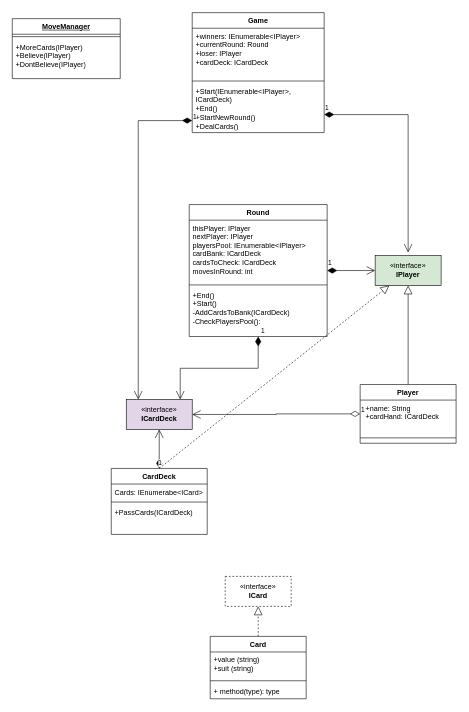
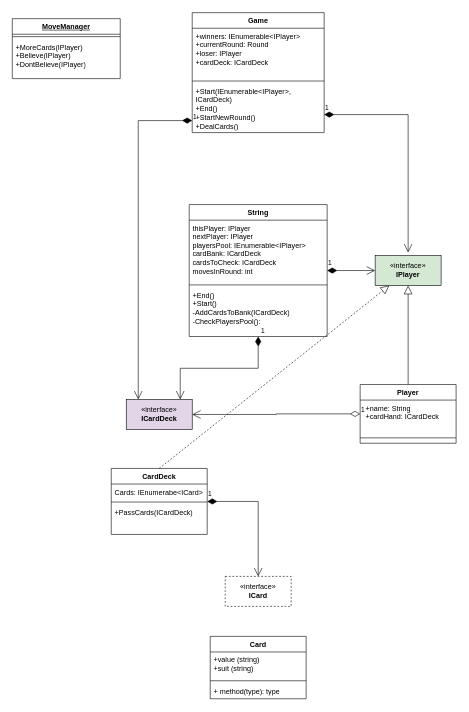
node "Round": label "Round" -> "String"
edge "«interface» ICardDeck" -- "CardDeck": now "«interface» ICard" -- "CardDeck"
edge "Card" -> "«interface» ICard": removed
